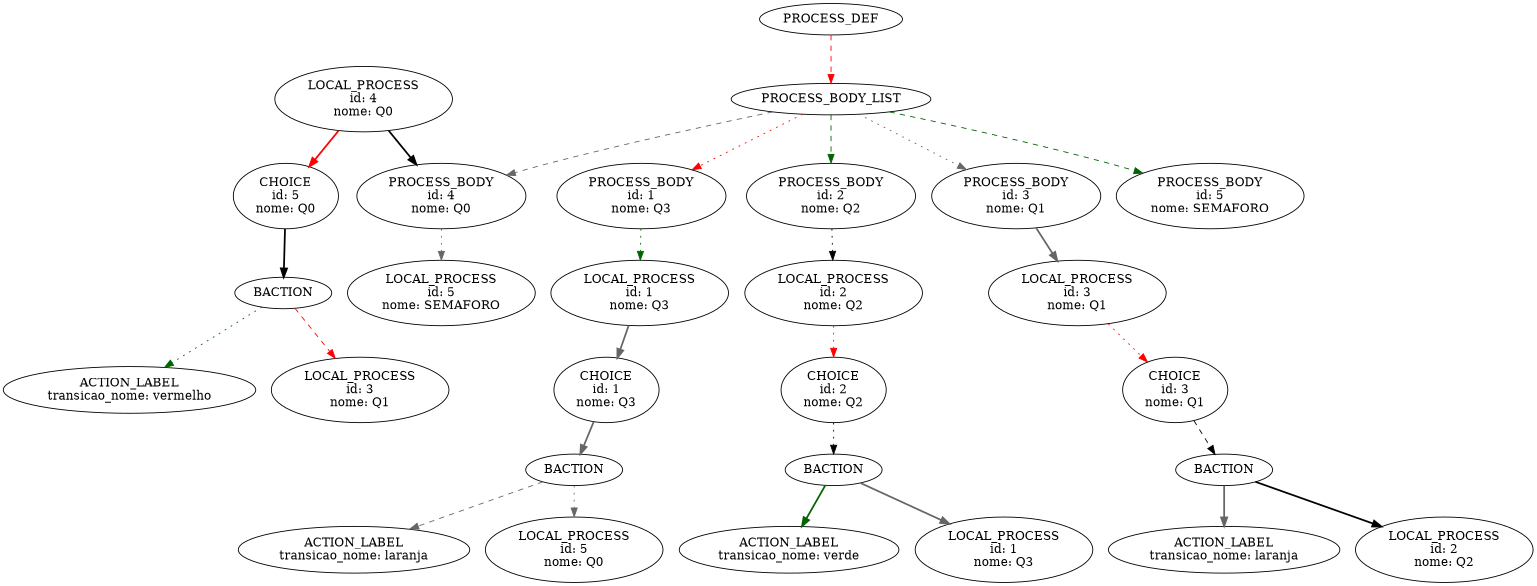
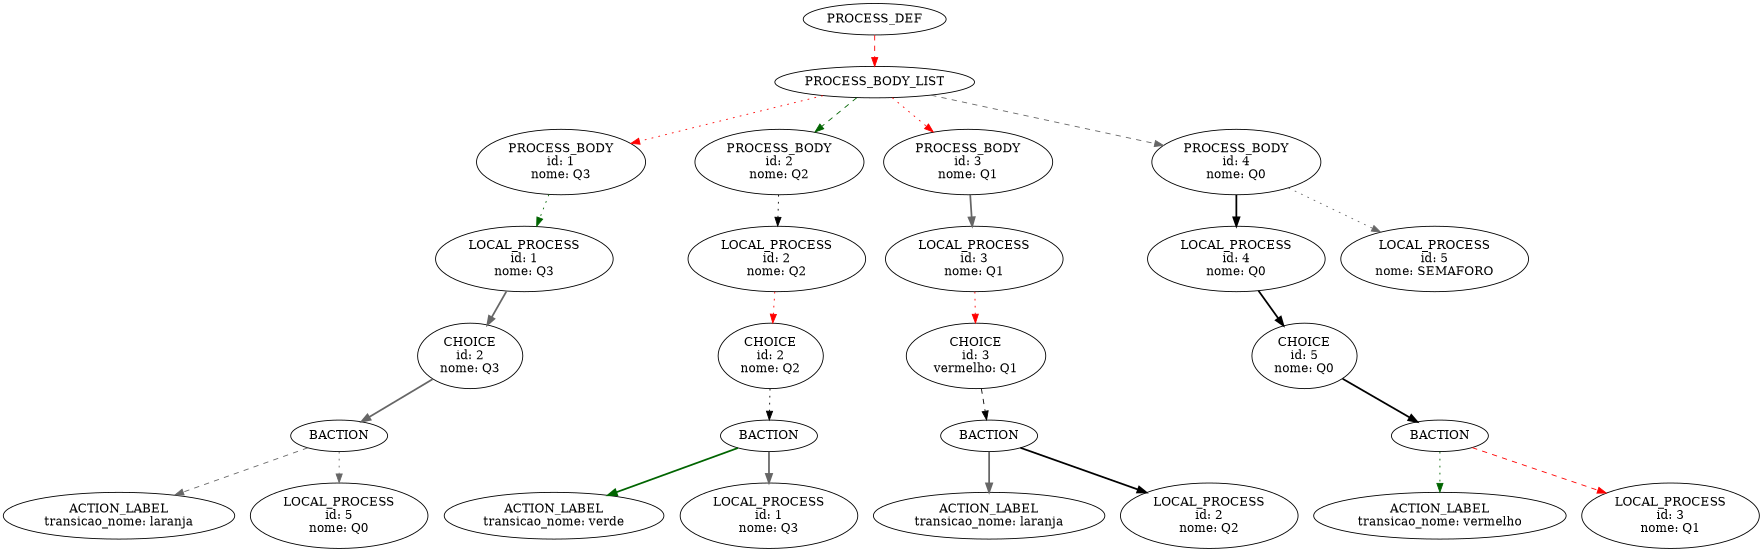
edge "PROCESS_BODY_LIST" -> "PROCESS_BODY id: 3 nome: Q1": color gray40 -> red
edge "LOCAL_PROCESS id: 4 nome: Q0" -> "PROCESS_BODY id: 4 nome: Q0": reversed
edge "LOCAL_PROCESS id: 4 nome: Q0" -> "CHOICE id: 5 nome: Q0": color red -> black
node "PROCESS_BODY id: 5 nome: SEMAFORO": removed
node "CHOICE id: 1 nome: Q3": label "CHOICE id: 1 nome: Q3" -> "CHOICE id: 2 nome: Q3"
node "CHOICE id: 3 nome: Q1": label "CHOICE id: 3 nome: Q1" -> "CHOICE id: 3 vermelho: Q1"
